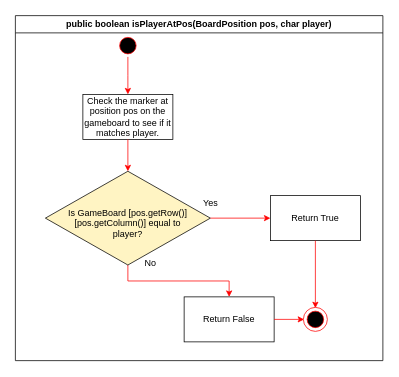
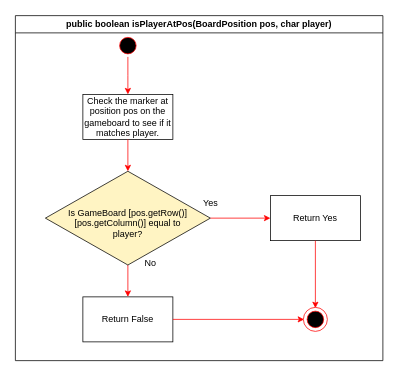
node "Return True": label "Return True" -> "Return Yes"
node "Return False": moved (229, 319) -> (128, 319)
